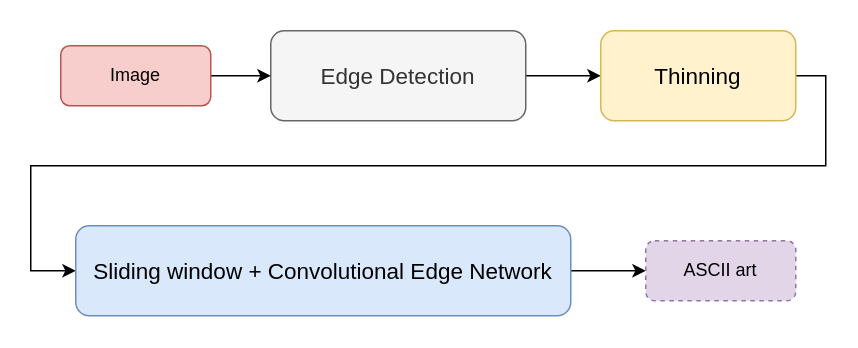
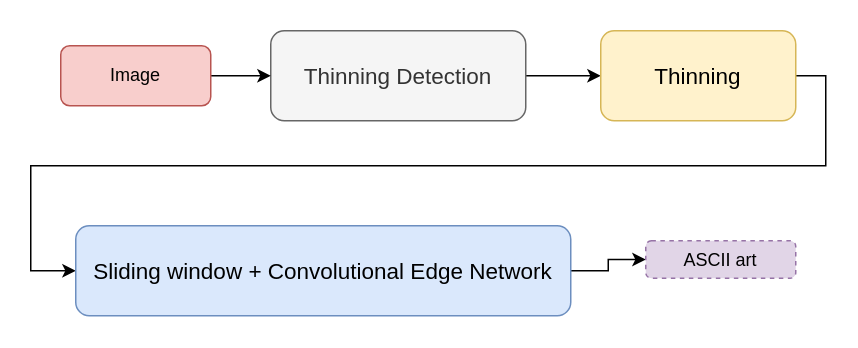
node "Edge Detection": label "Edge Detection" -> "Thinning Detection"
node "ASCII art": size 150x60 -> 150x38
